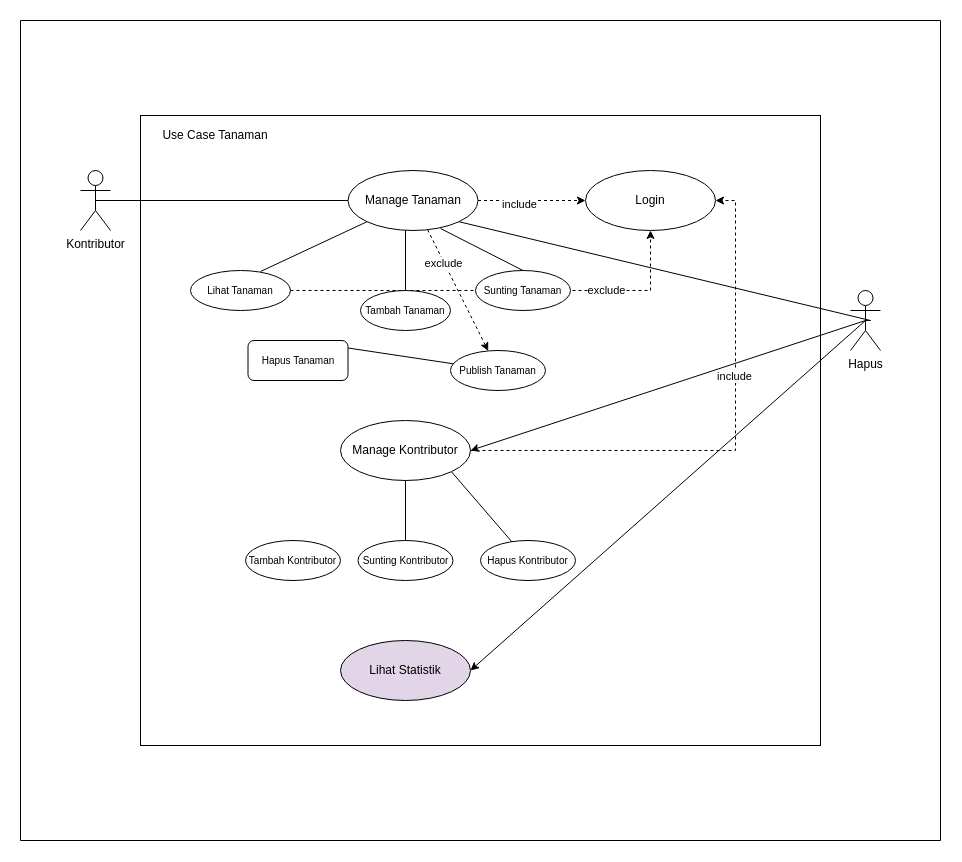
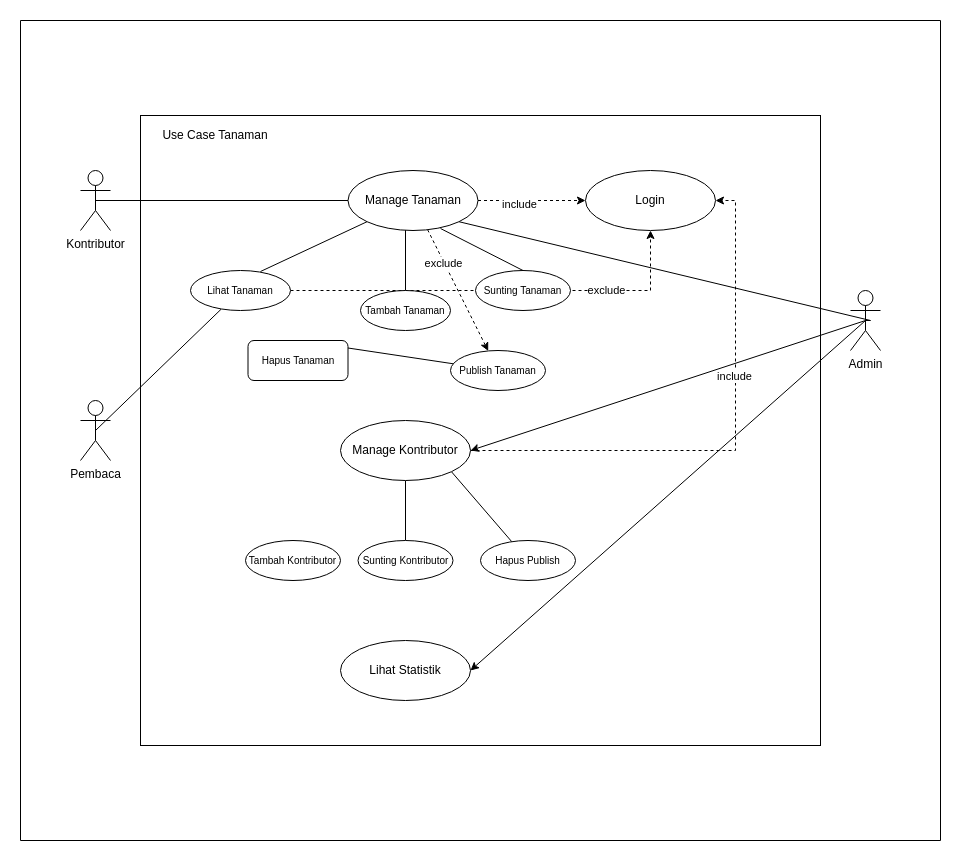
node "Hapus": label "Hapus" -> "Admin"
edge "Lihat Tanaman" -- "Pembaca": added
node "Pembaca": added
node "Hapus Kontributor": label "Hapus Kontributor" -> "Hapus Publish"
node "Lihat Statistik": fillcolor #e1d5e7 -> #ffffff
